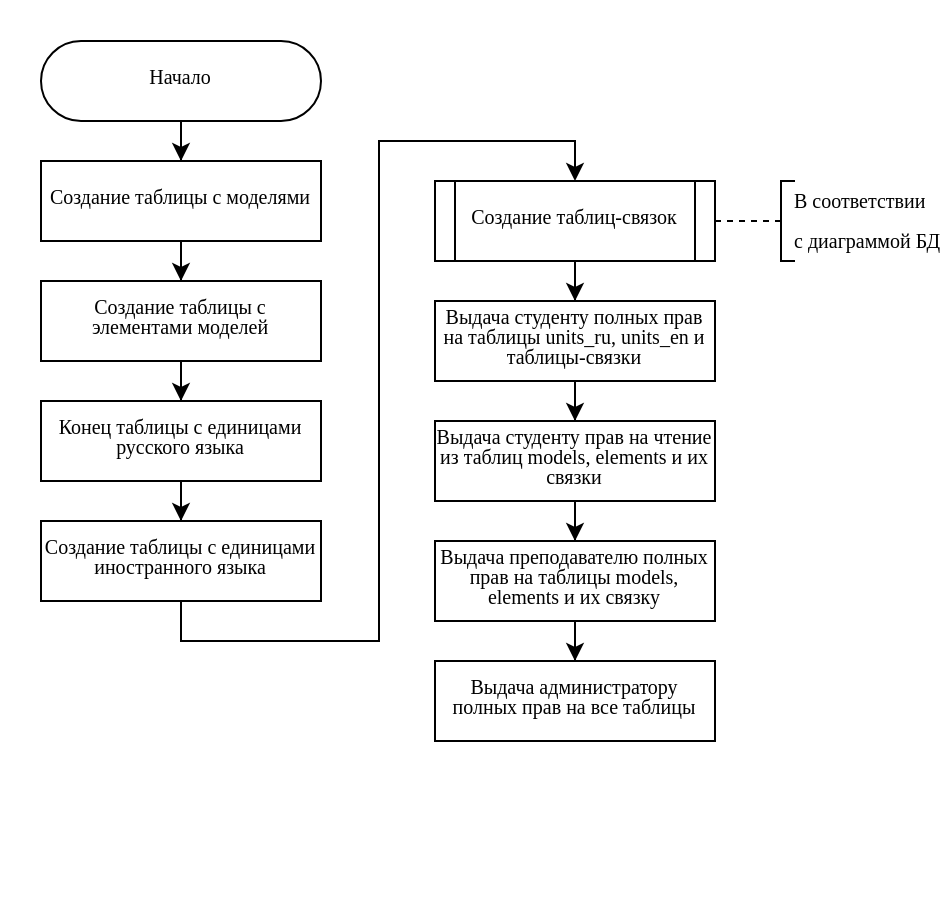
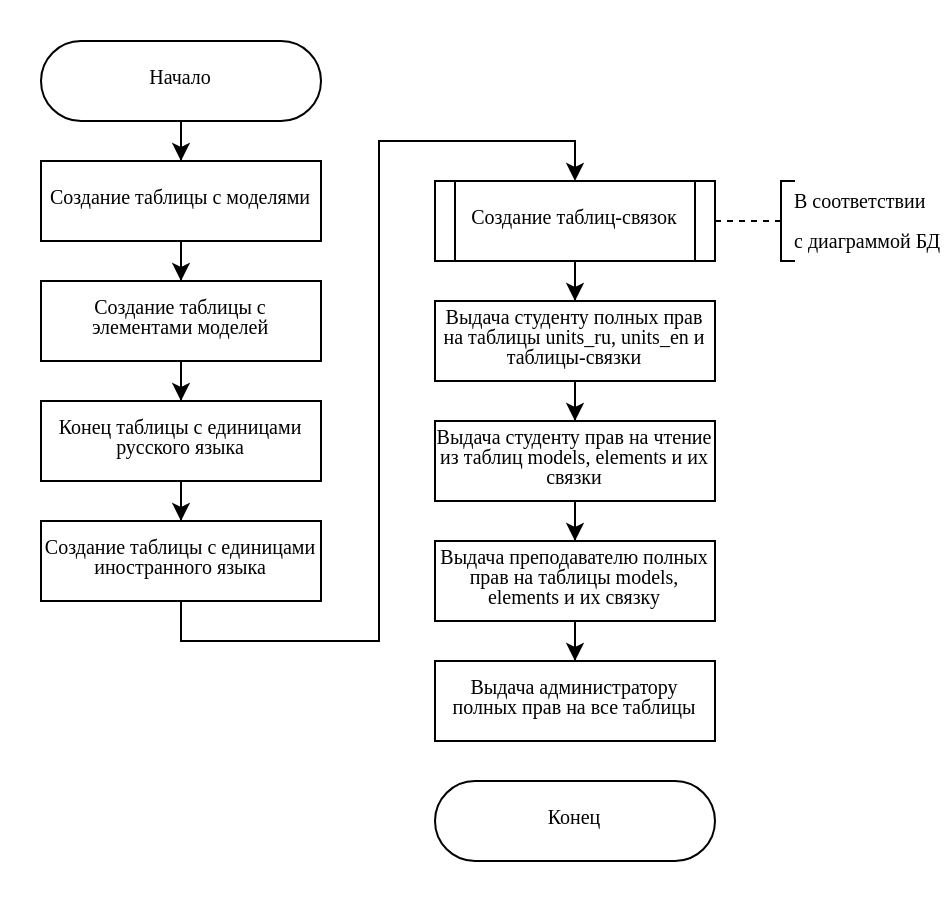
node "Конец": added
